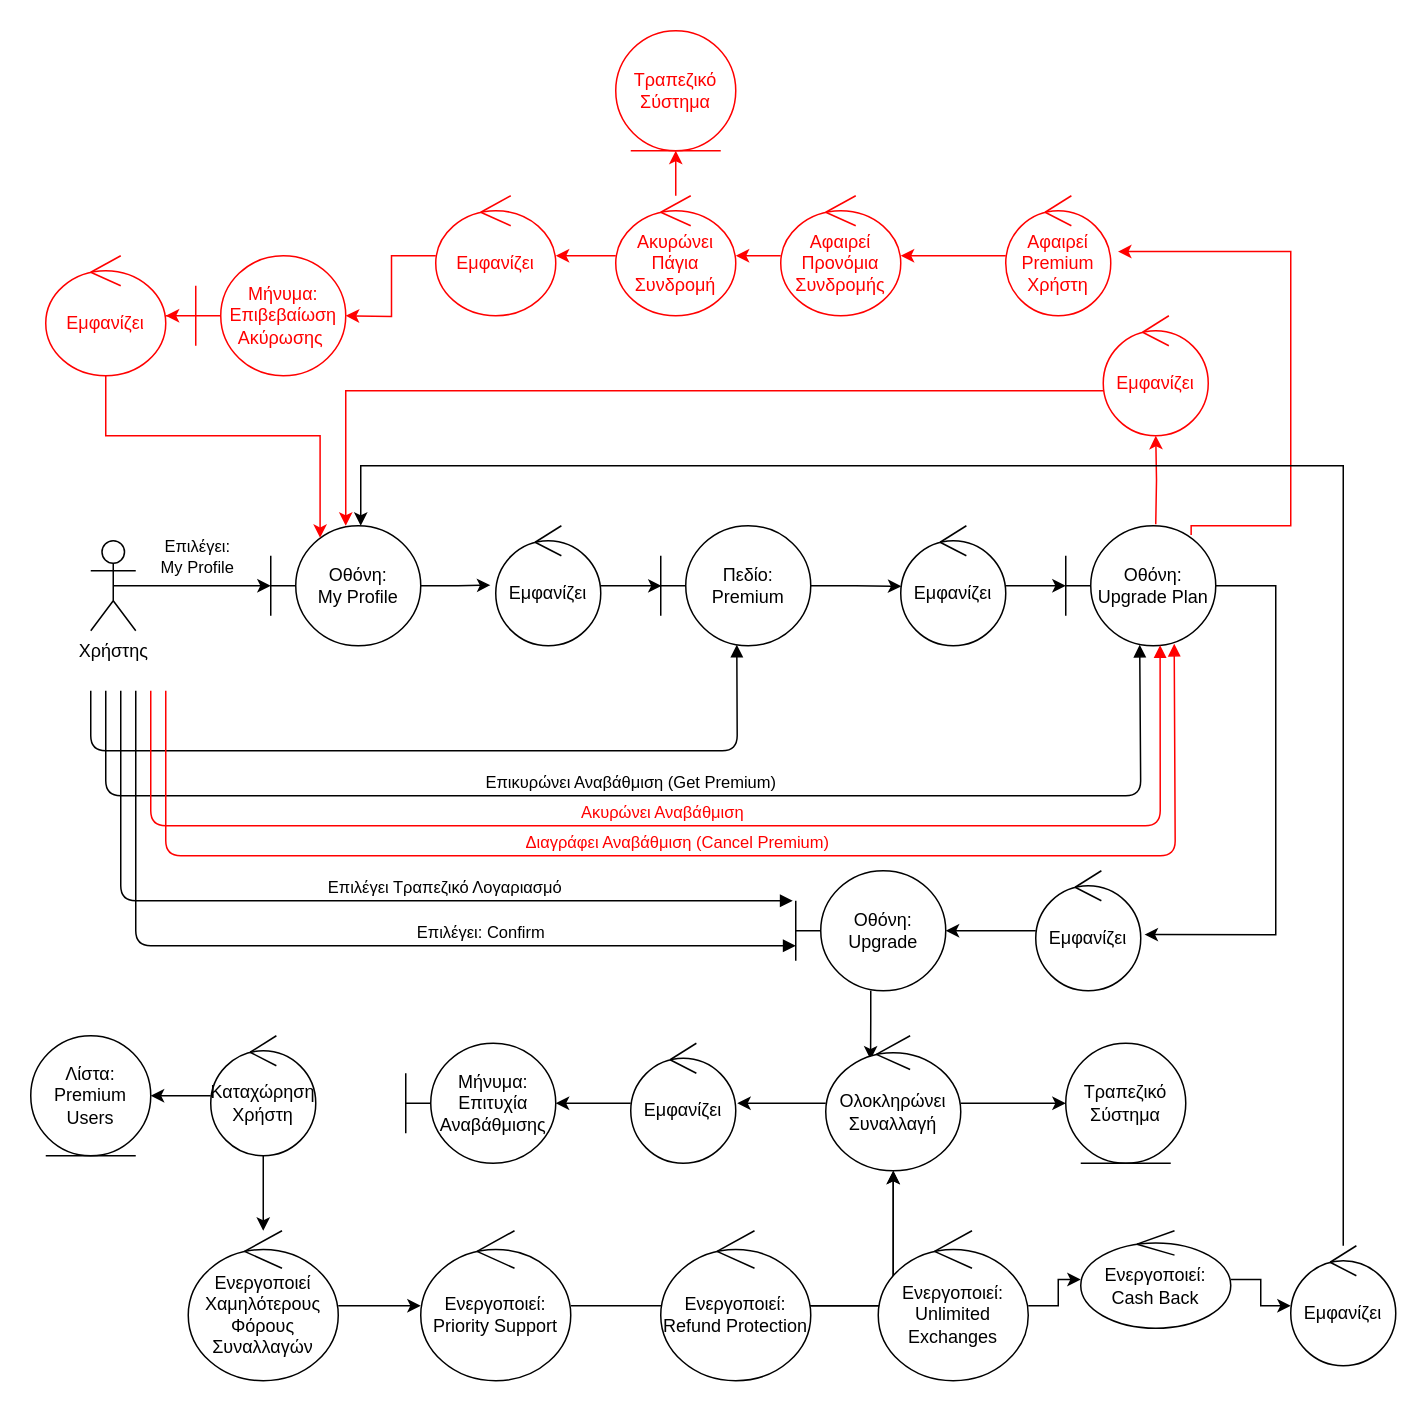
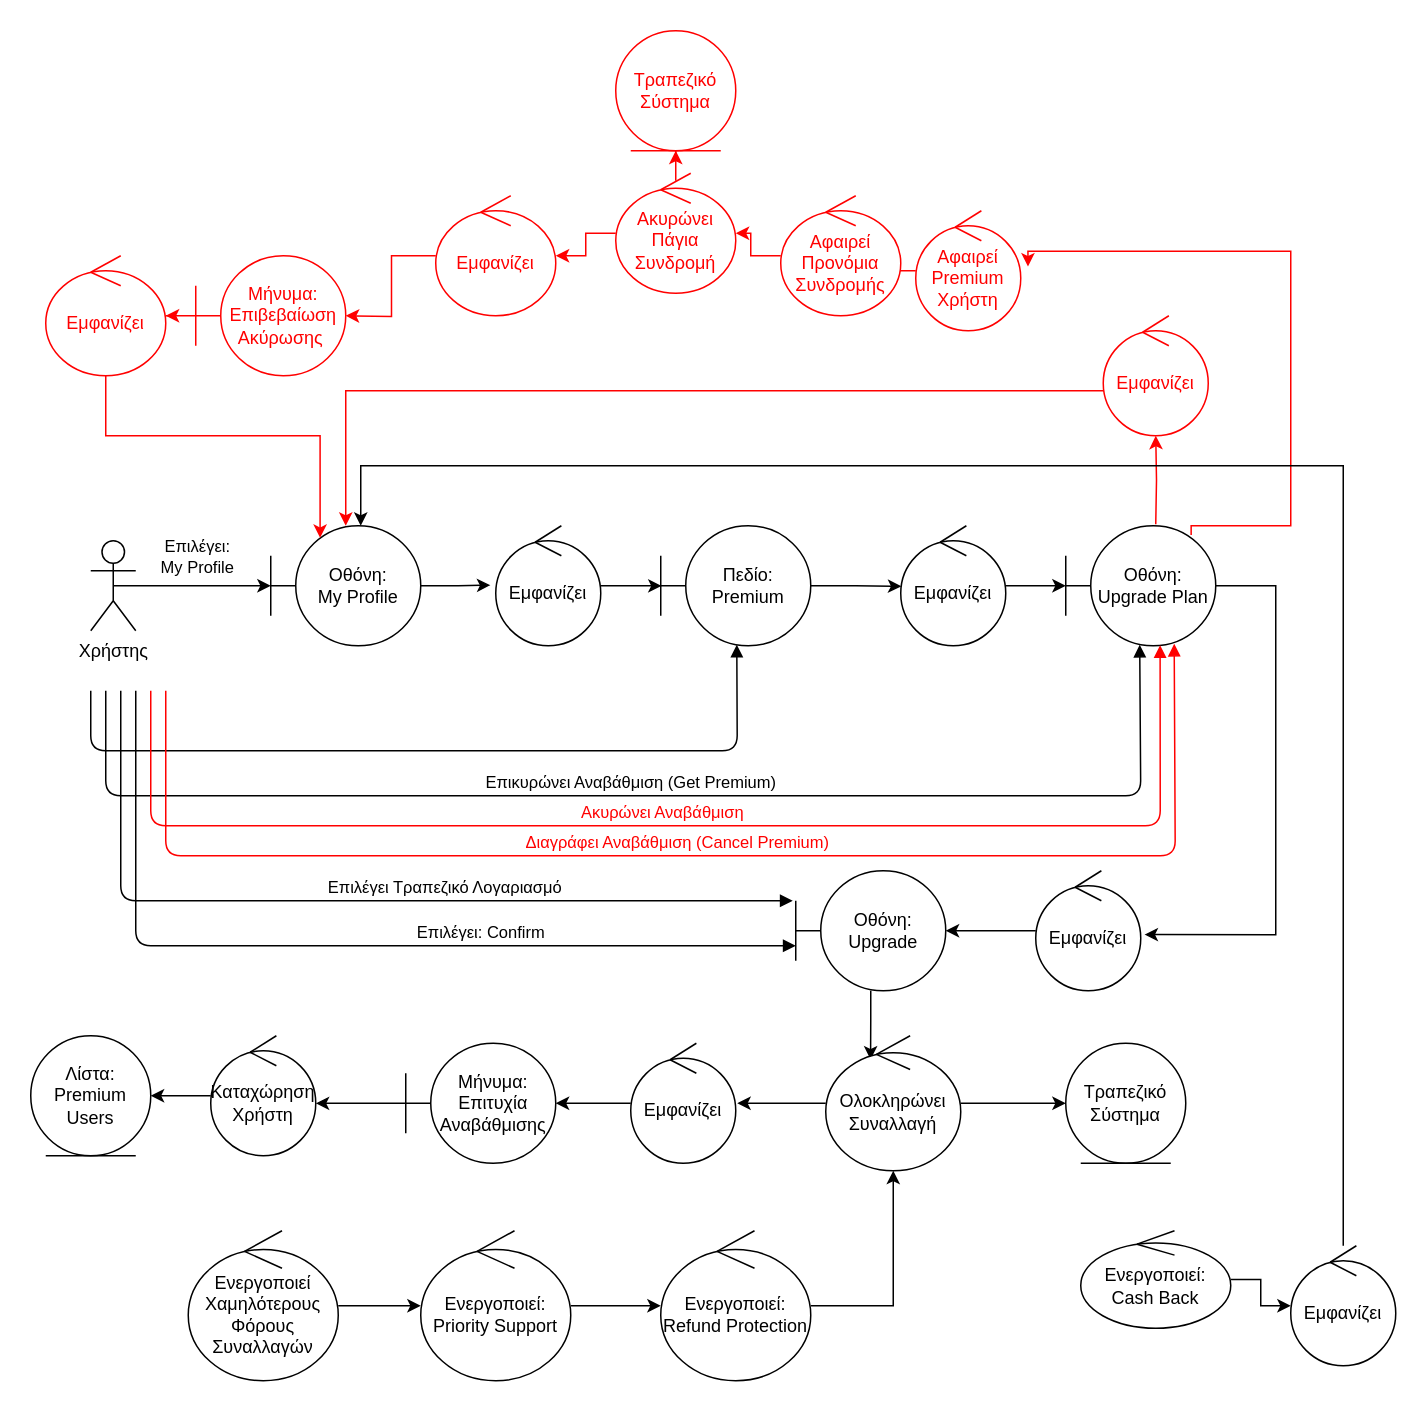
node "Ακυρώνει Πάγια Συνδρομή": moved (676, 256) -> (676, 233)
node "Αφαιρεί Premium Χρήστη": moved (1058, 256) -> (968, 271)
edge "Μήνυμα: Επιτυχία Αναβάθμισης" -> "Καταχώρηση Χρήστη": added
edge "Καταχώρηση Χρήστη" -> "Ενεργοποιεί Χαμηλότερους Φόρους Συναλλαγών": removed
edge "Ενεργοποιεί: Unlimited Exchanges" -> "Ενεργοποιεί: Cash Back": removed
edge "Ενεργοποιεί: Priority Support" -> "Ολοκληρώνει Συναλλαγή": now "Ενεργοποιεί: Priority Support" -> "Ενεργοποιεί: Refund Protection"
node "Ενεργοποιεί: Unlimited Exchanges": removed
